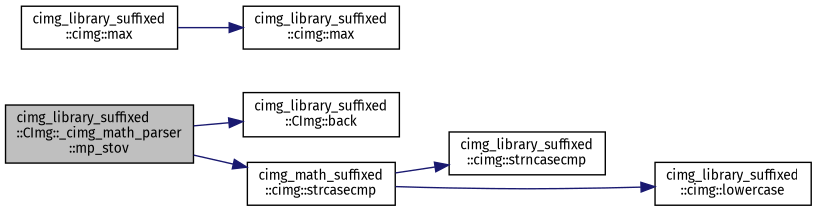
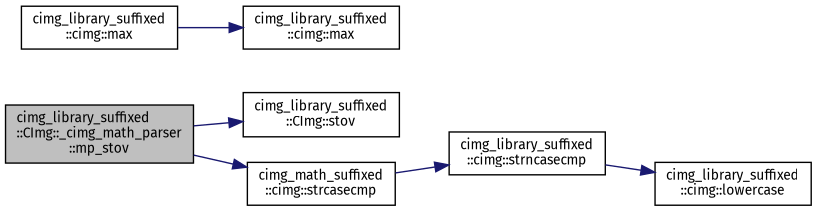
node "cimg_library_suffixed ::CImg::back": label "cimg_library_suffixed ::CImg::back" -> "cimg_library_suffixed ::CImg::stov"
edge "cimg_math_suffixed ::cimg::strcasecmp" -> "cimg_library_suffixed ::cimg::lowercase": now "cimg_library_suffixed ::cimg::strncasecmp" -> "cimg_library_suffixed ::cimg::lowercase"
